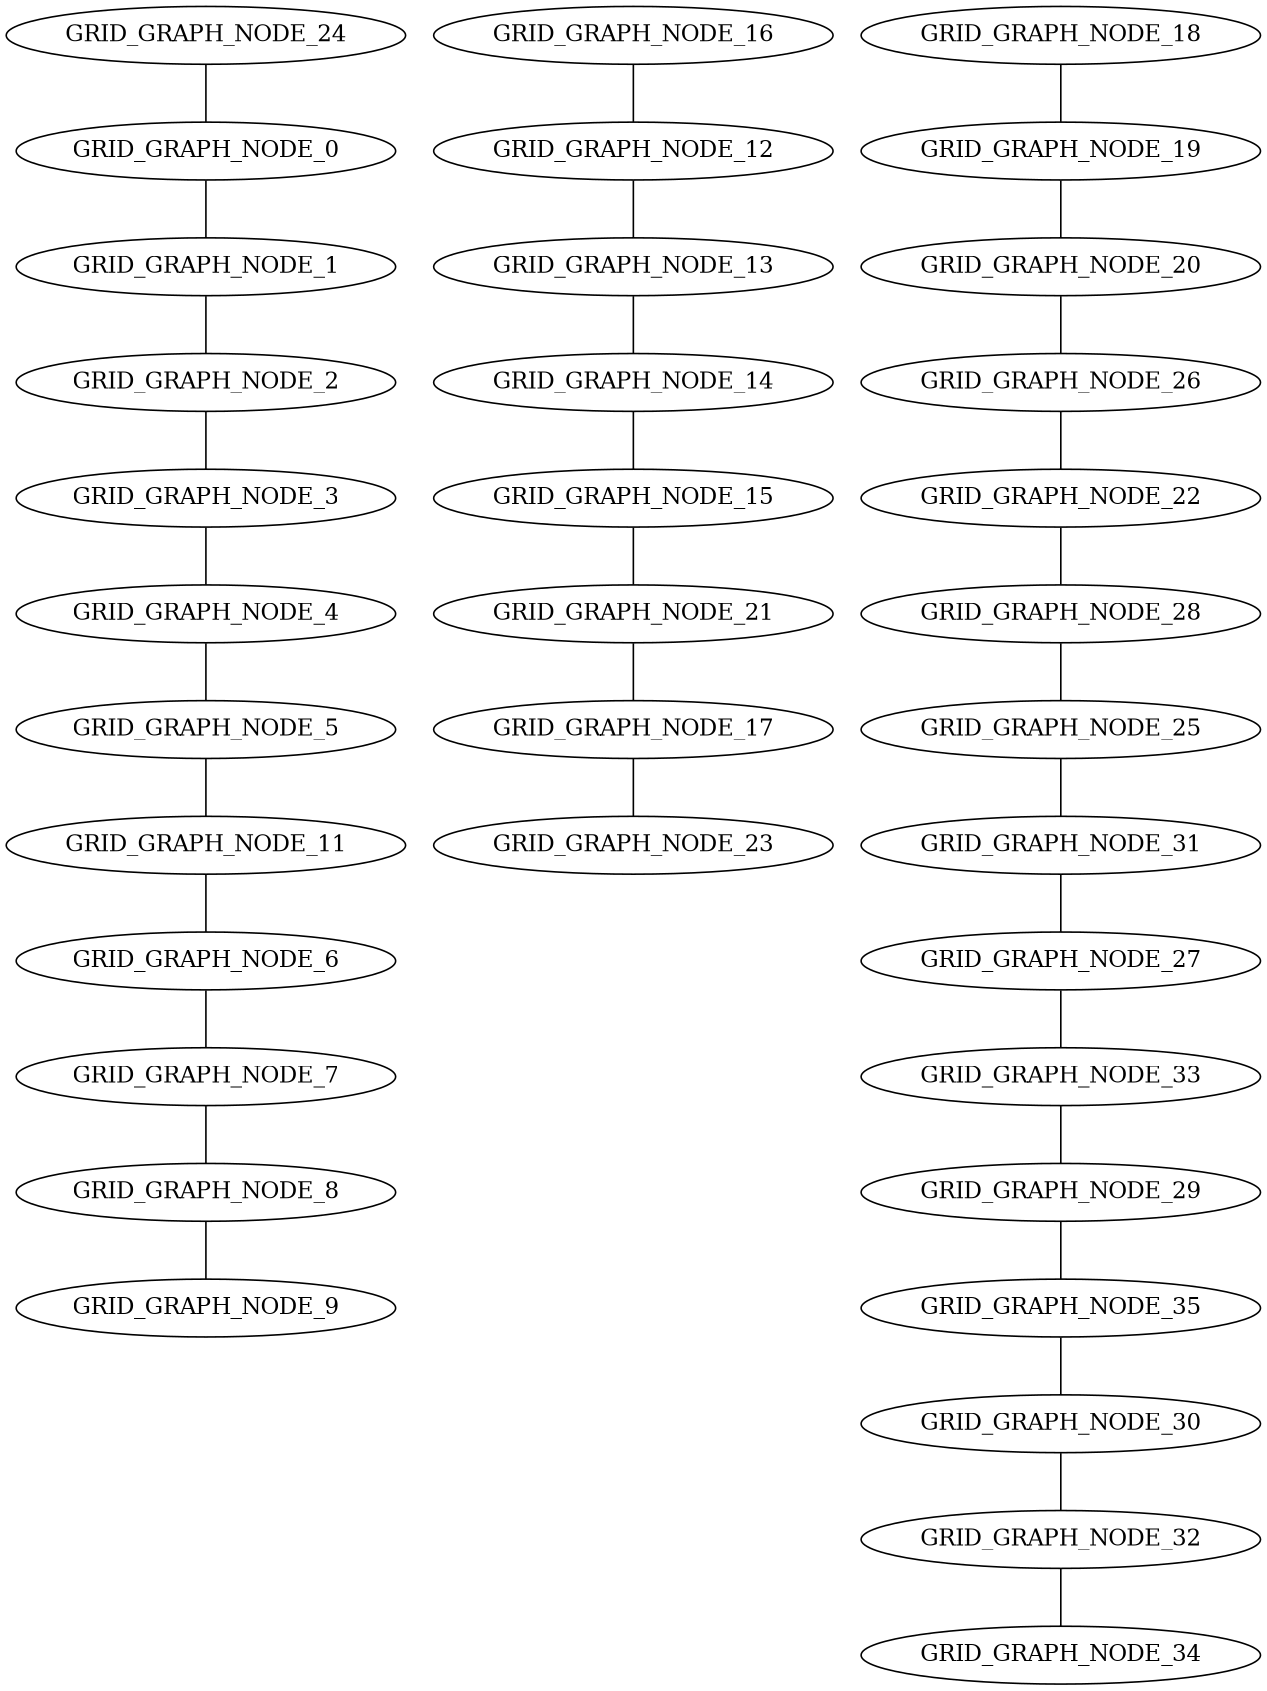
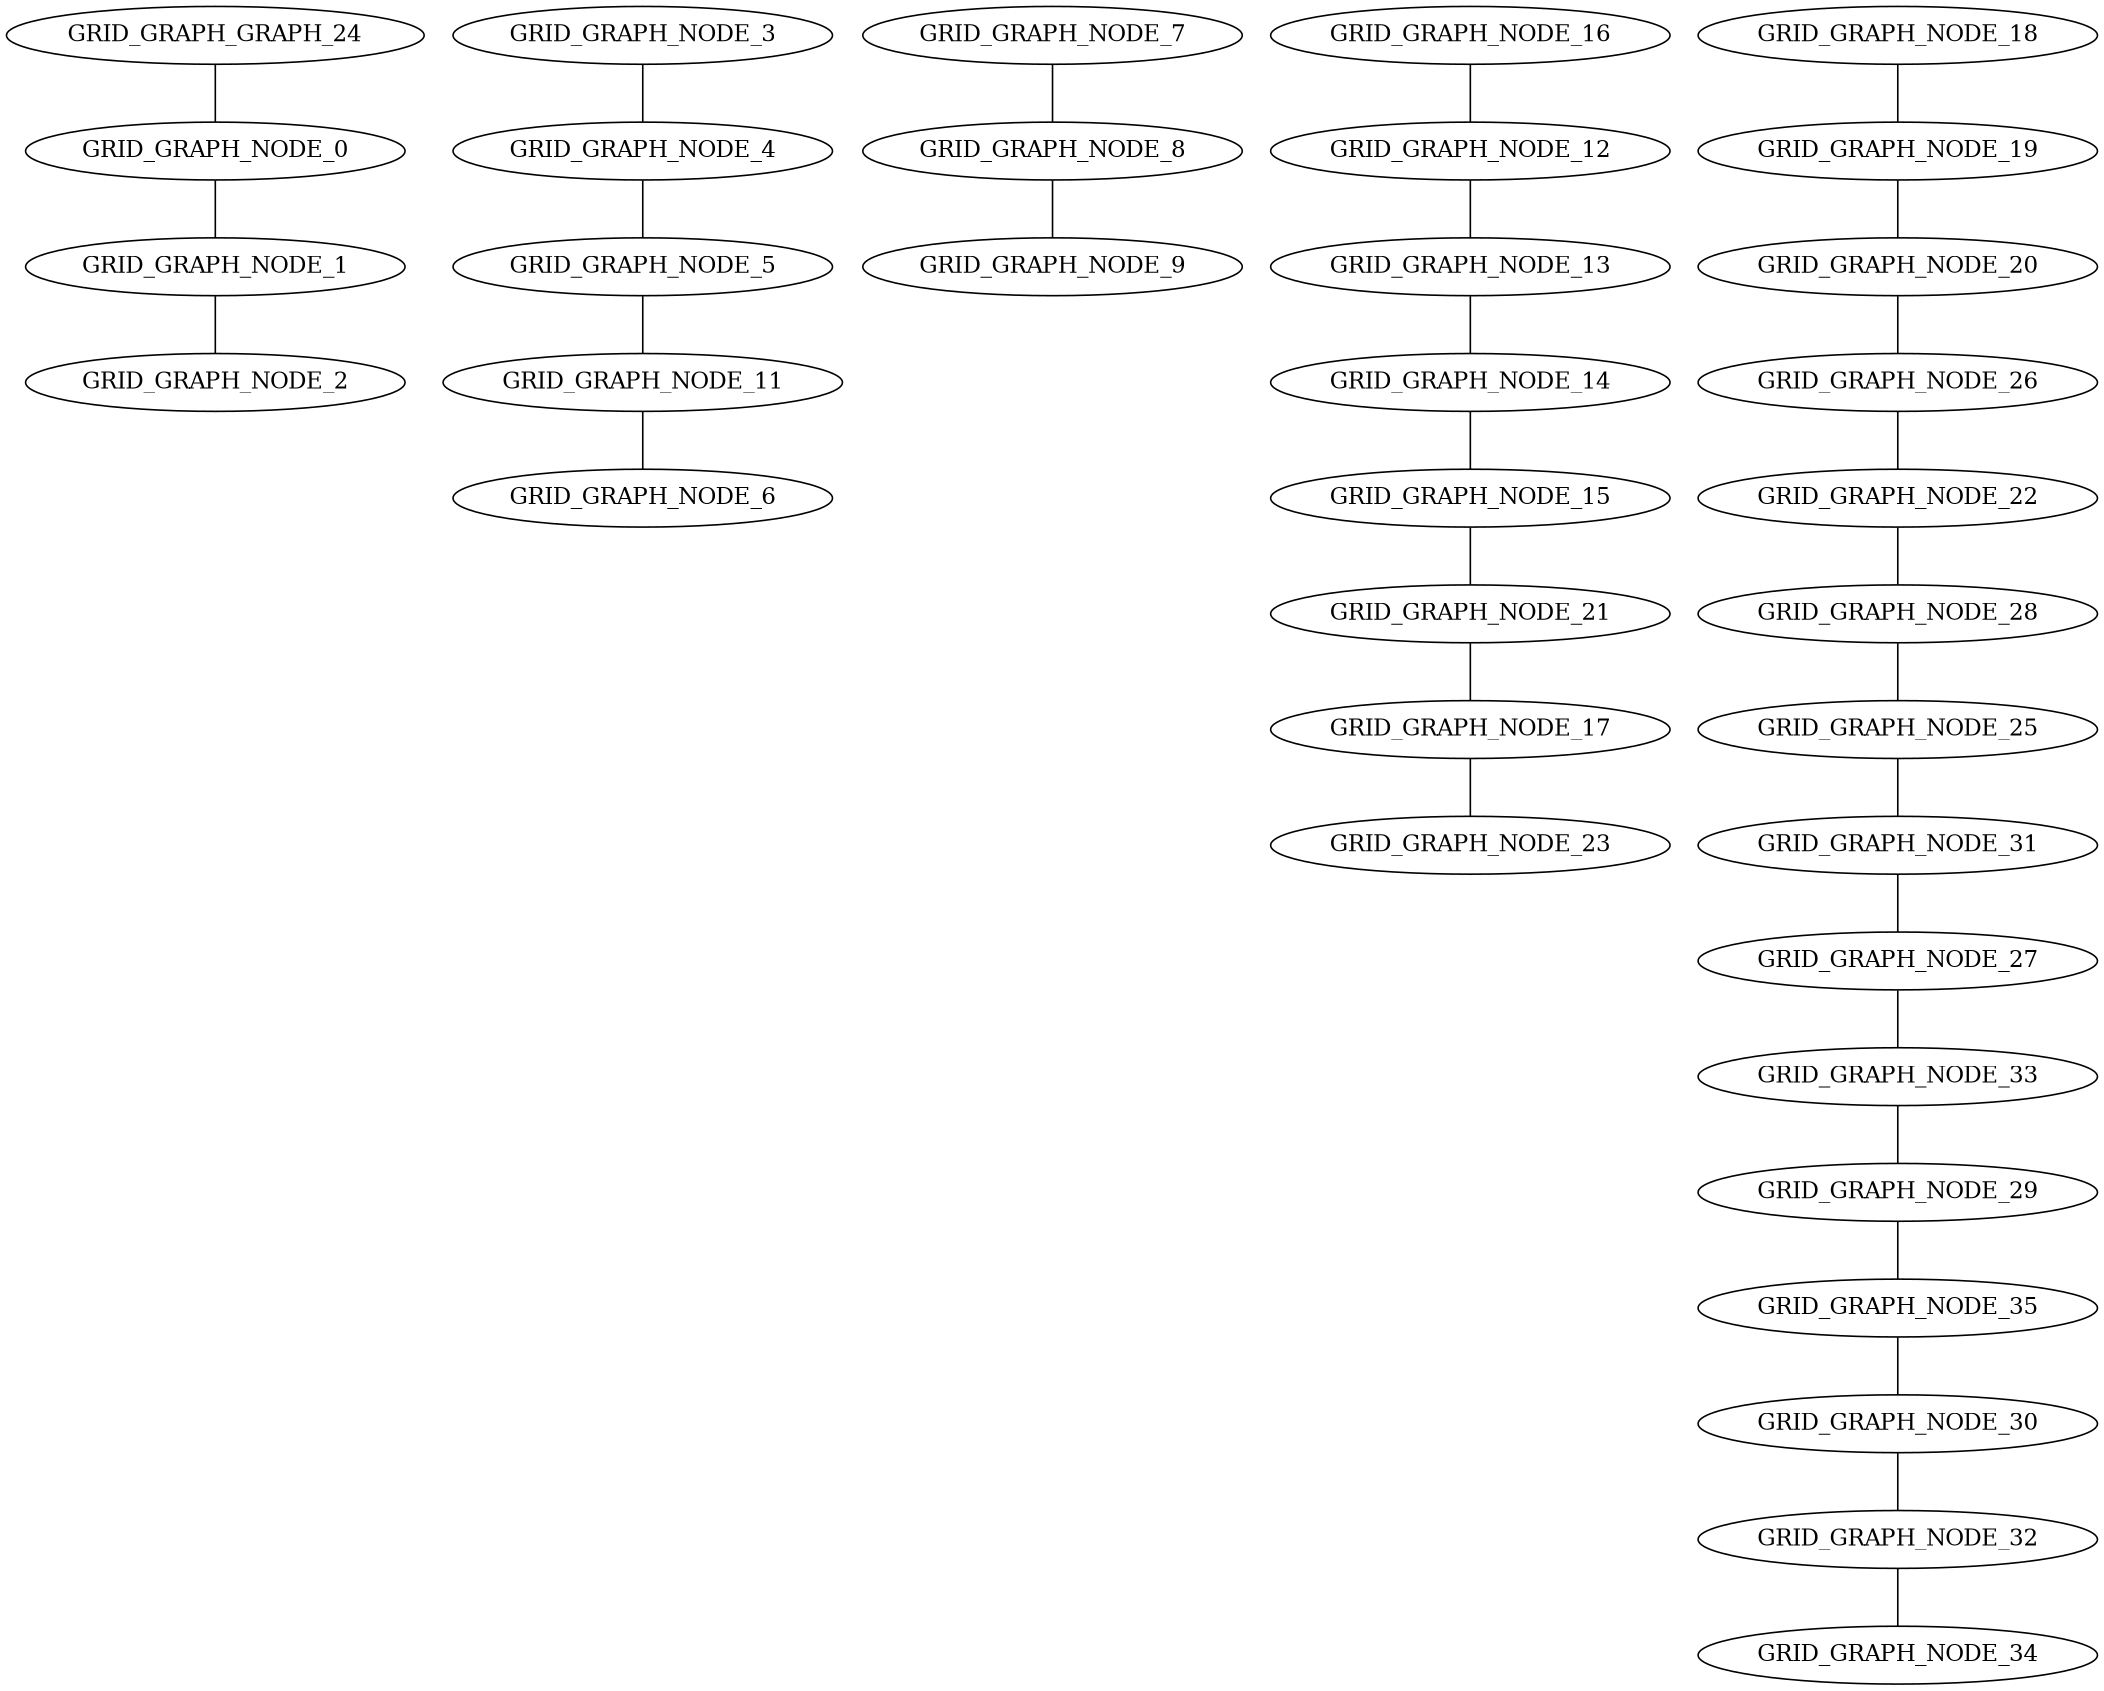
node "GRID_GRAPH_NODE_24": label "GRID_GRAPH_NODE_24" -> "GRID_GRAPH_GRAPH_24"
edge "GRID_GRAPH_NODE_2" -- "GRID_GRAPH_NODE_3": removed
edge "GRID_GRAPH_NODE_6" -- "GRID_GRAPH_NODE_7": removed
